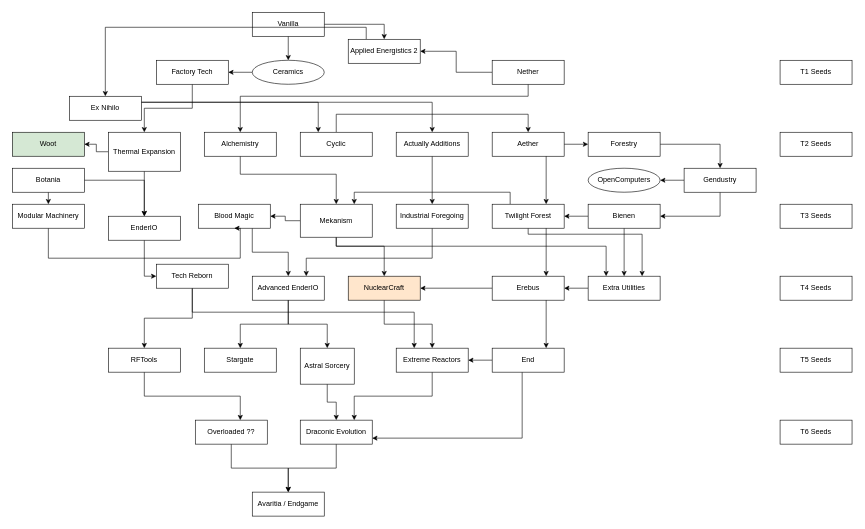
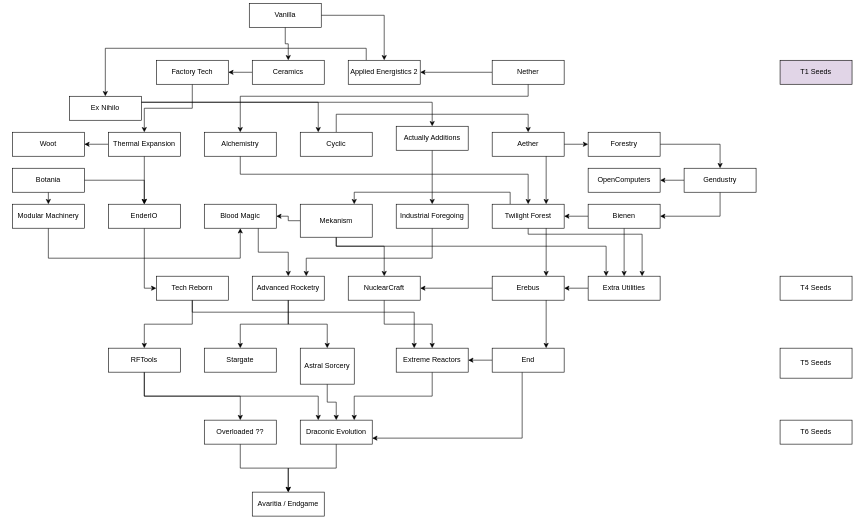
node "Vanilla": moved (288, 24) -> (285, 15)
node "Applied Energistics 2": moved (384, 51) -> (384, 72)
node "Ceramics": shape ellipse -> rectangle
node "T1 Seeds": fillcolor #ffffff -> #e1d5e7
node "Woot": fillcolor #d5e8d4 -> #ffffff
node "Actually Additions": moved (432, 144) -> (432, 138)
node "T2 Seeds": removed
node "Thermal Expansion": size 72x39 -> 72x24
edge "Alchemistry" -> "Twilight Forest": added
node "OpenComputers": shape ellipse -> rectangle
edge "Alchemistry" -> "Mekanism": removed
node "Blood Magic": moved (234, 216) -> (240, 216)
node "T3 Seeds": removed
node "EnderIO": moved (144, 228) -> (144, 216)
node "Tech Reborn": moved (192, 276) -> (192, 288)
node "Advanced EnderIO": label "Advanced EnderIO" -> "Advanced Rocketry"
node "NuclearCraft": fillcolor #ffe6cc -> #ffffff
node "T5 Seeds": size 72x24 -> 72x30
edge "RFTools" -> "Draconic Evolution": added
node "Overloaded ??": moved (231, 432) -> (240, 432)
